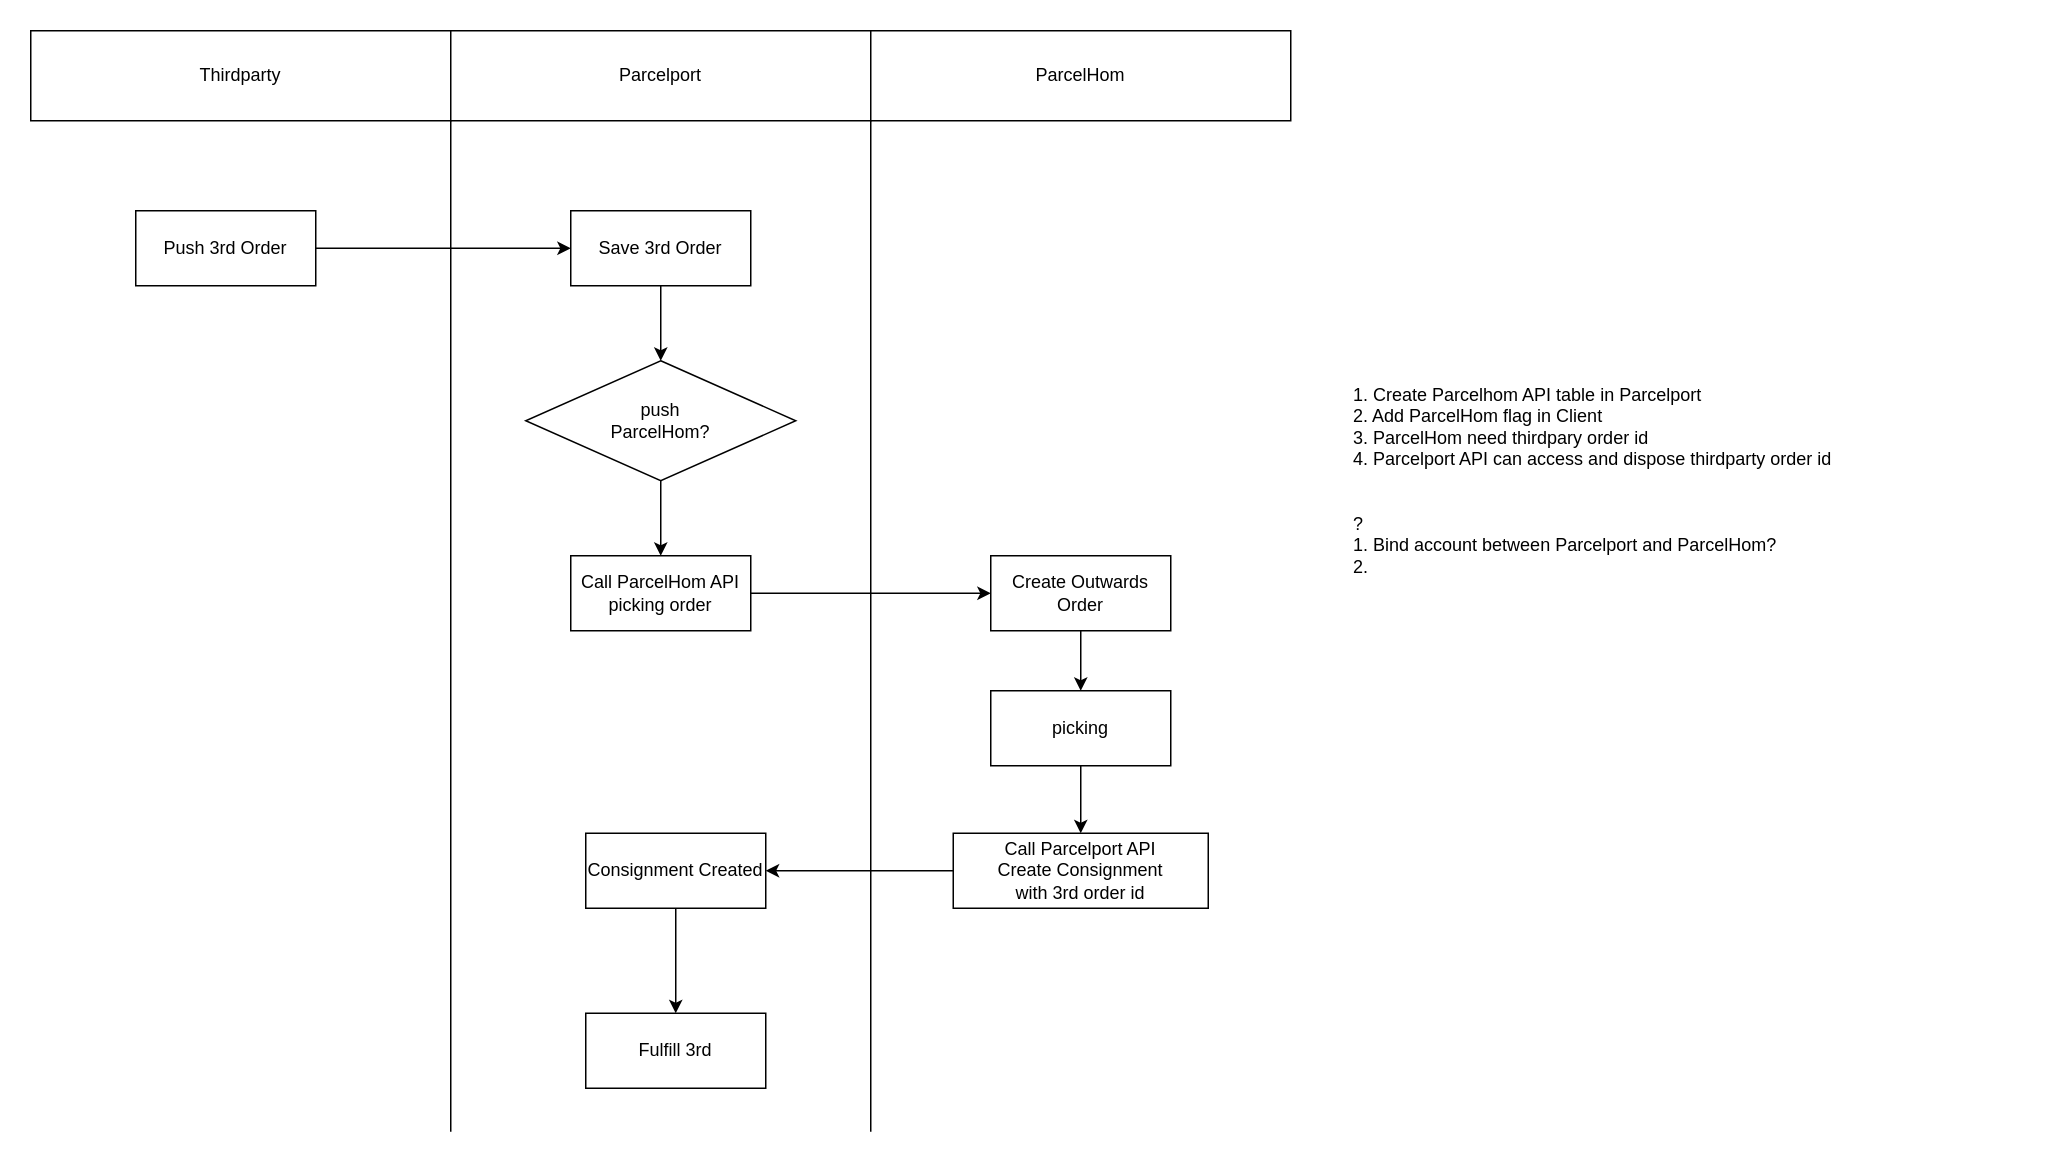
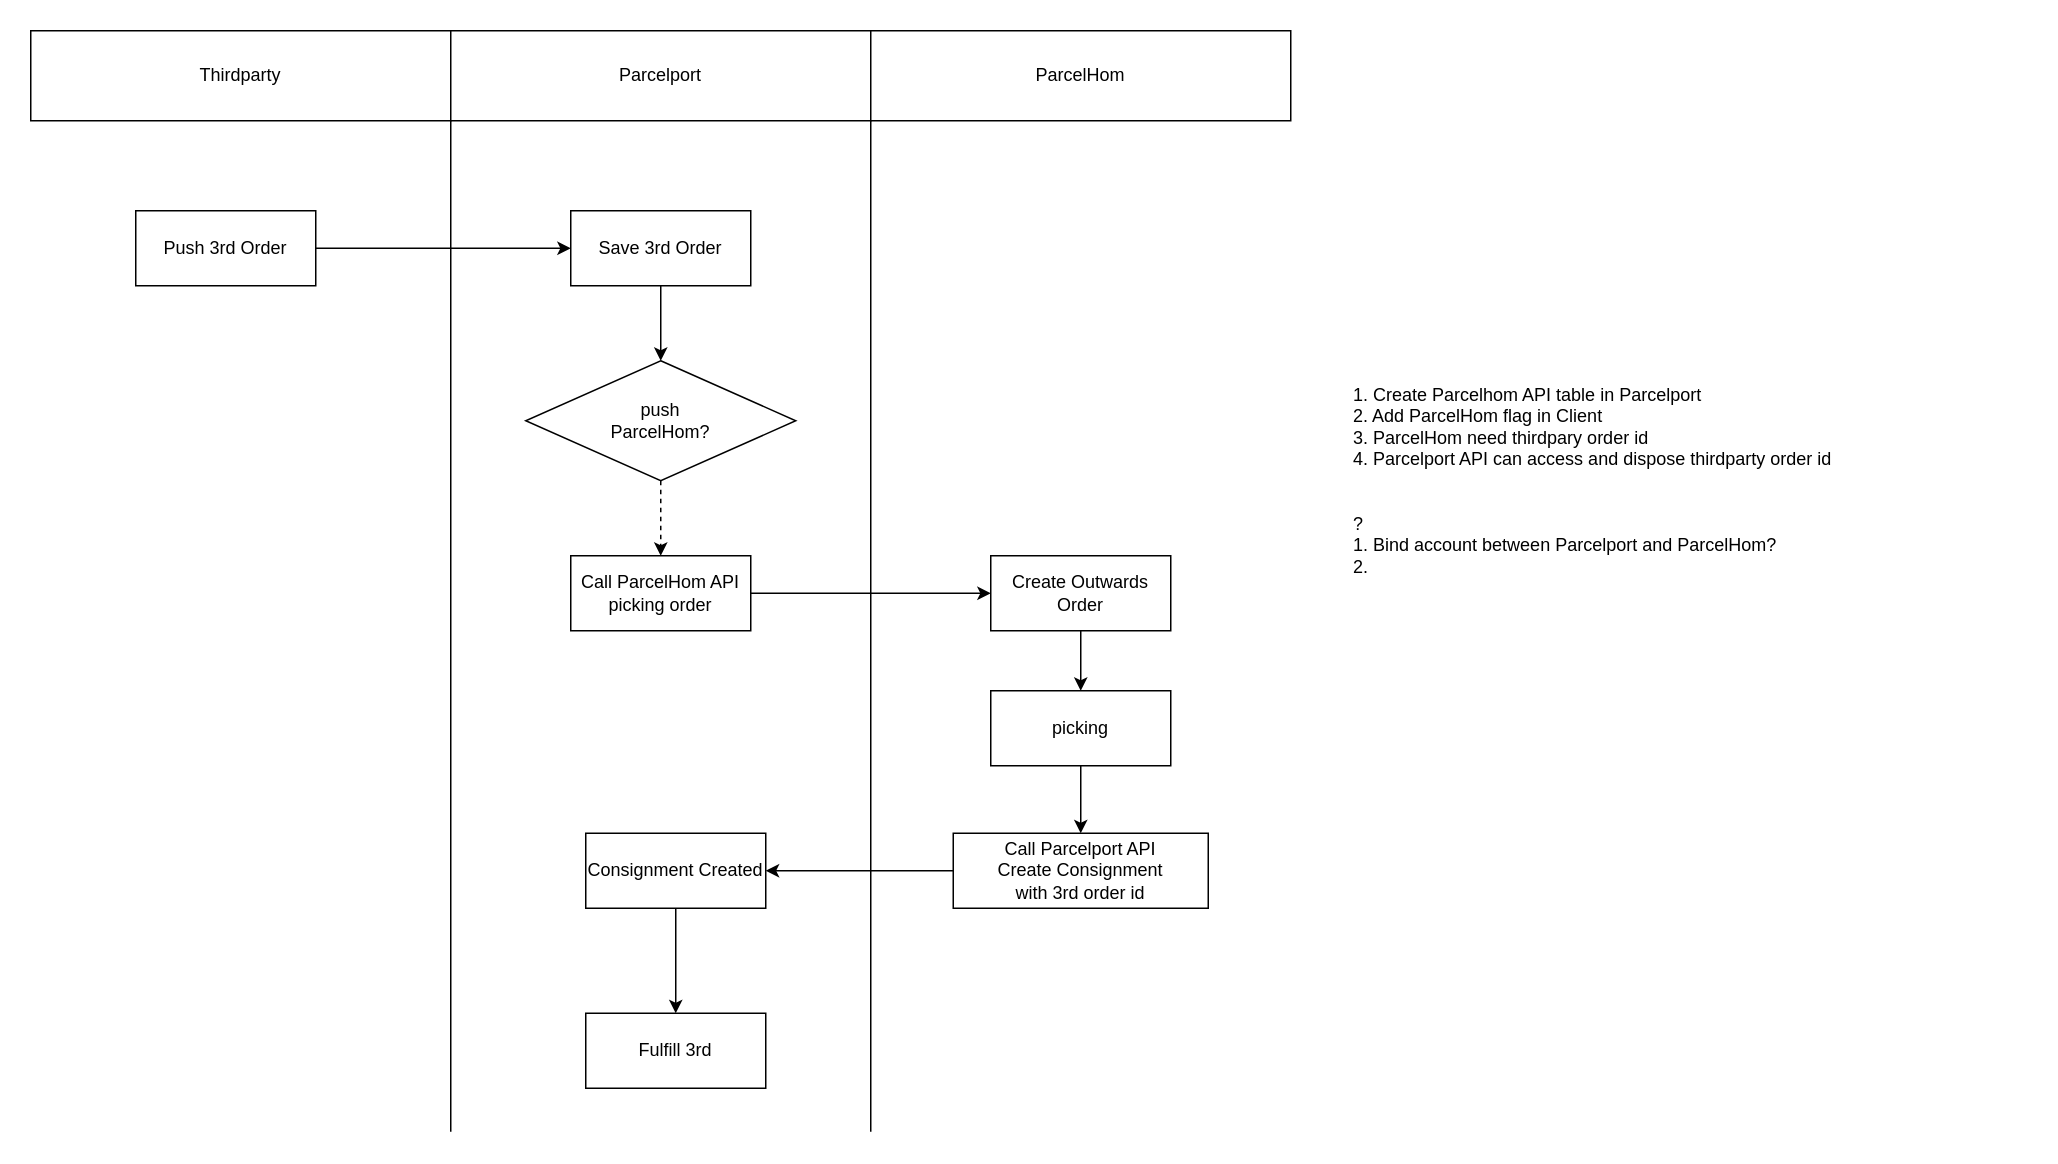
edge "push ParcelHom?" -> "Call ParcelHom API picking order": style solid -> dashed
